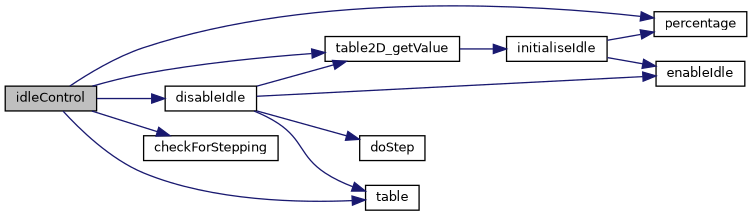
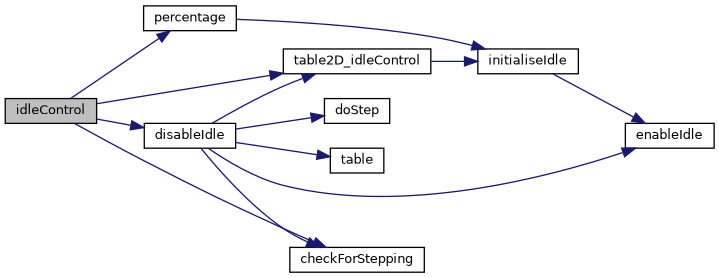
edge "initialiseIdle" -> "percentage": reversed
node "table2D_getValue": label "table2D_getValue" -> "table2D_idleControl"
edge "idleControl" -> "table": removed
edge "disableIdle" -> "checkForStepping": added
